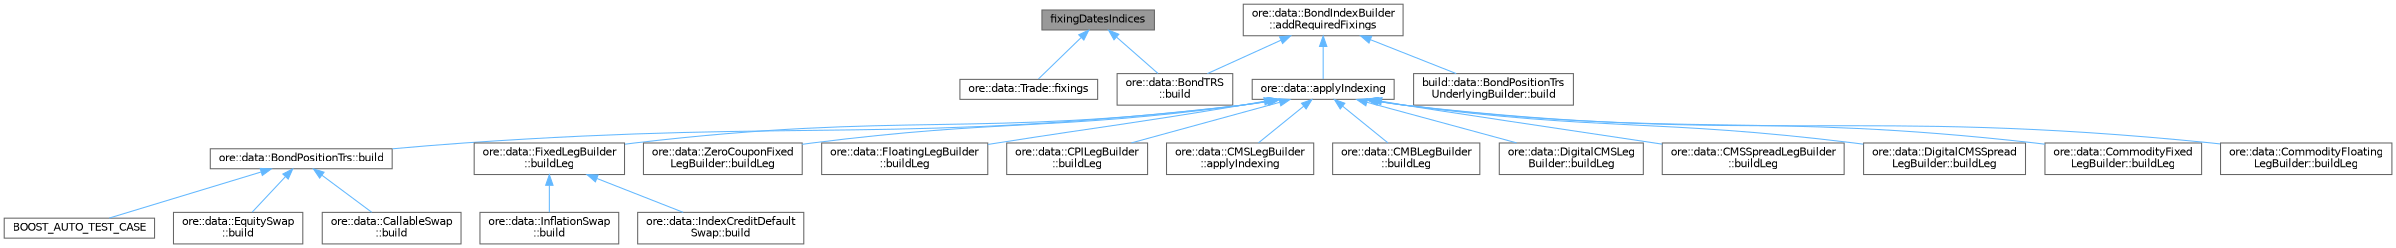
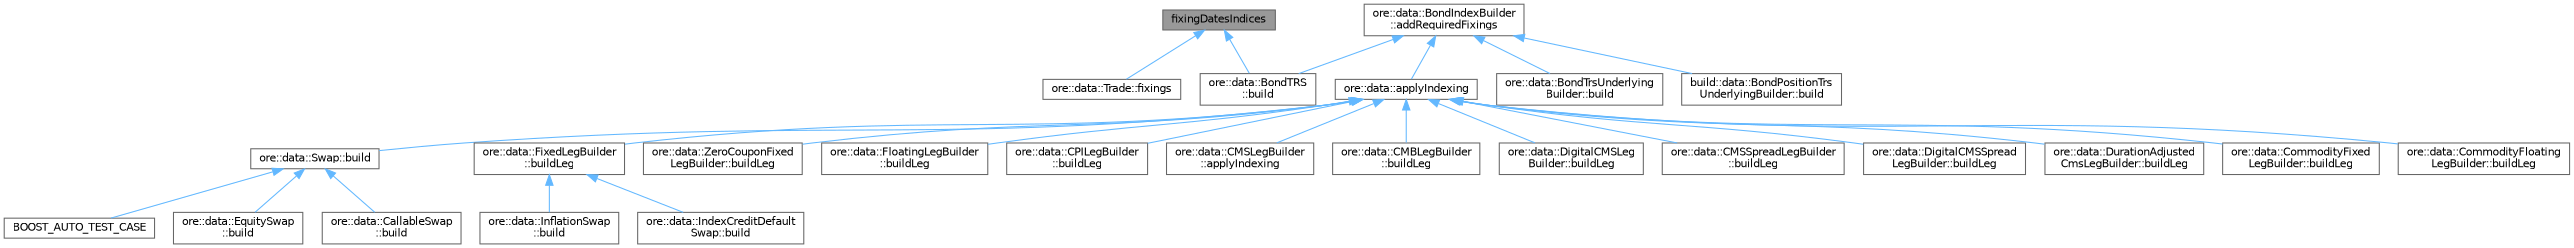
node "ore::data::BondTrsUnderlying Builder::build": added
node "ore::data::BondPositionTrs::build": label "ore::data::BondPositionTrs::build" -> "ore::data::Swap::build"
node "ore::data::DurationAdjusted CmsLegBuilder::buildLeg": added
